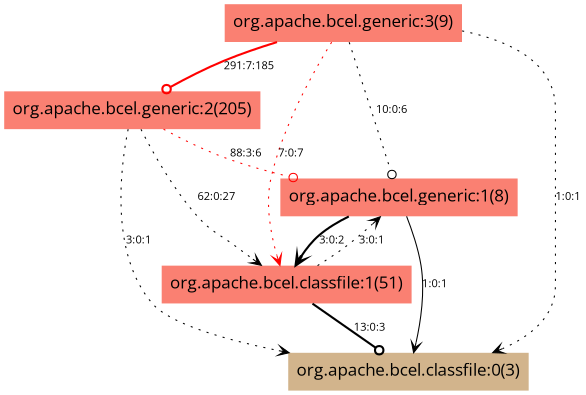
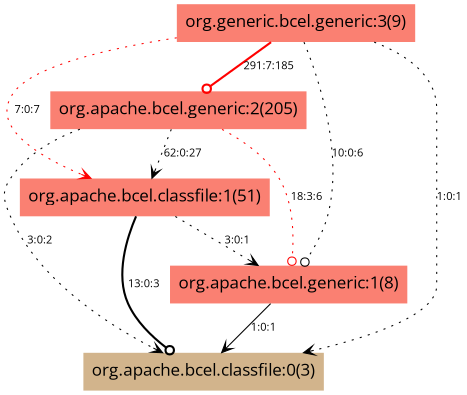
node "org.apache.bcel.generic:3(9)": label "org.apache.bcel.generic:3(9)" -> "org.generic.bcel.generic:3(9)"
edge "org.apache.bcel.generic:2(205)" -> "org.apache.bcel.generic:1(8)": label "88:3:6" -> "18:3:6"
edge "org.apache.bcel.generic:1(8)" -> "org.apache.bcel.classfile:1(51)": removed, label "3:0:2"
edge "org.apache.bcel.generic:2(205)" -> "org.apache.bcel.classfile:0(3)": label "3:0:1" -> "3:0:2"
